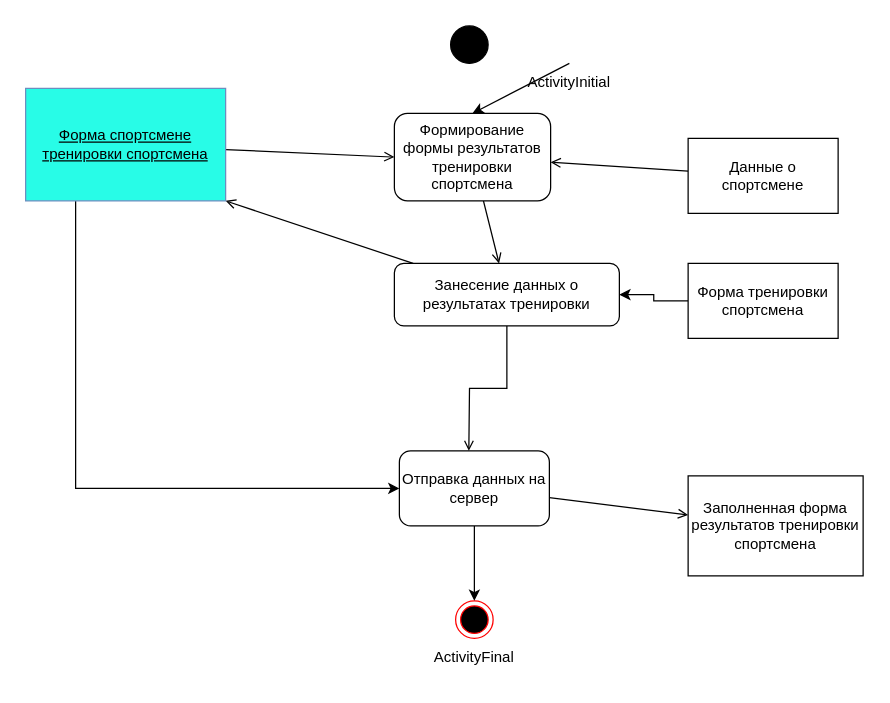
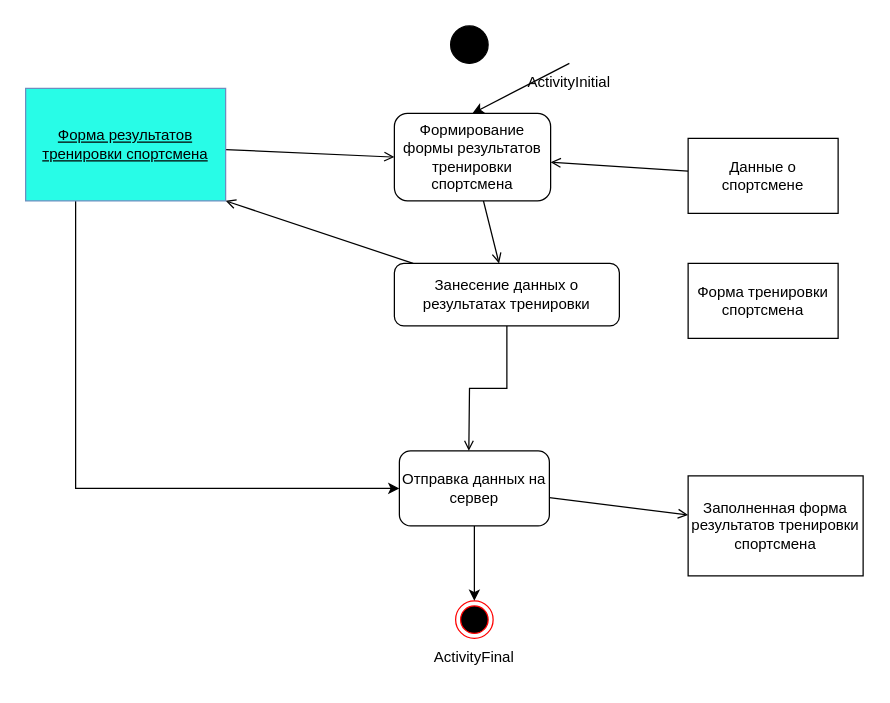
node "Форма спортсмене тренировки спортсмена": label "Форма спортсмене тренировки спортсмена" -> "Форма результатов тренировки спортсмена"
edge "Форма тренировки спортсмена" -> "Занесение данных о результатах тренировки": removed
